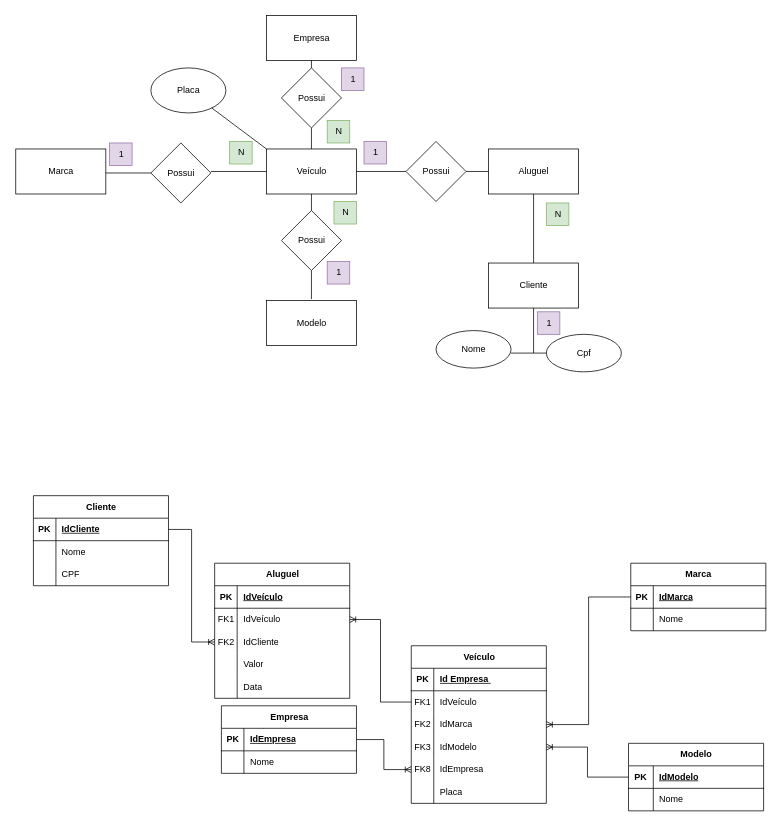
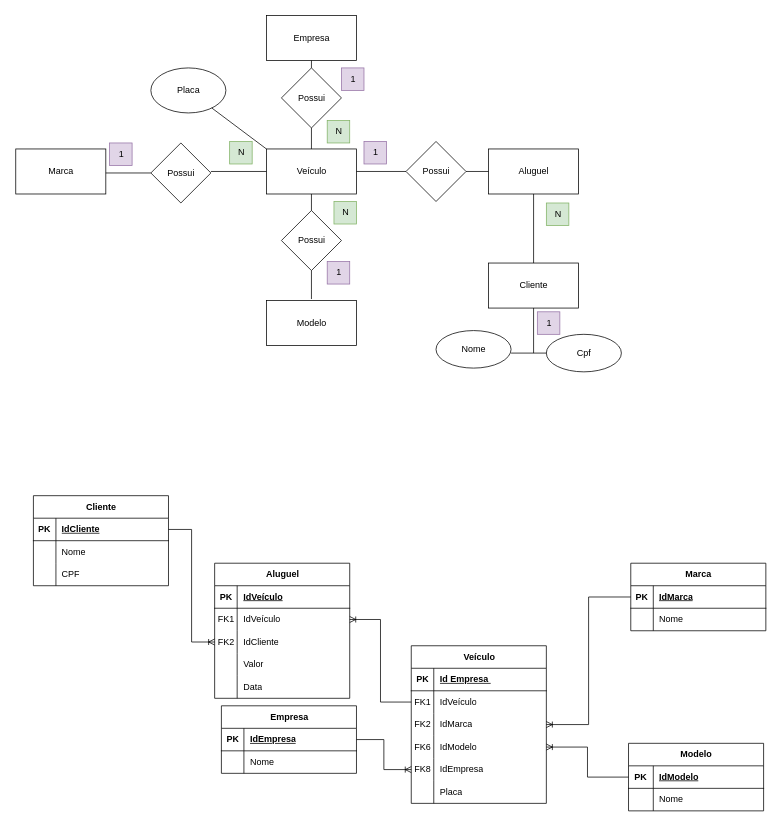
node "FK3": label "FK3" -> "FK6"
